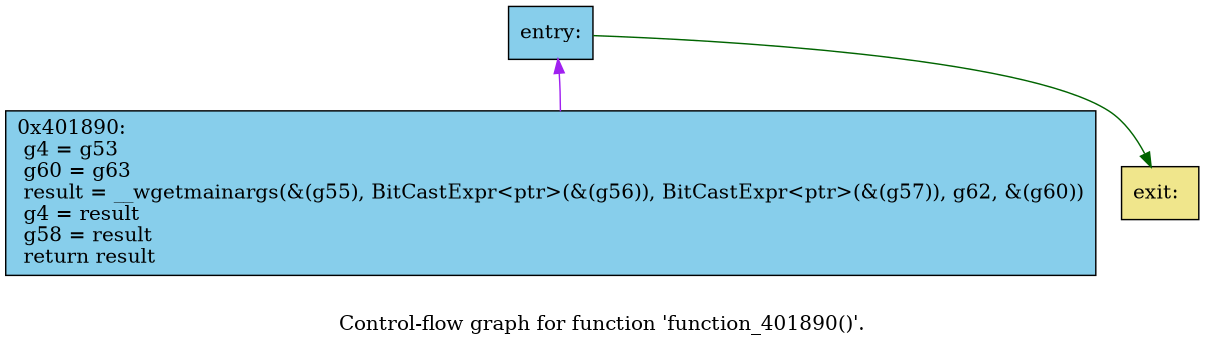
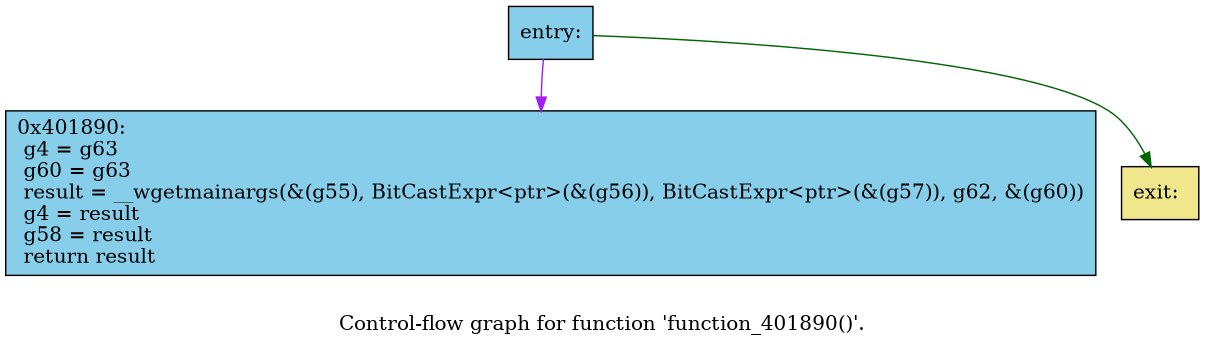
edge "0x401890:" -> "entry:": reversed
node "0x401890:": text "g4 = g53" -> "g4 = g63"
